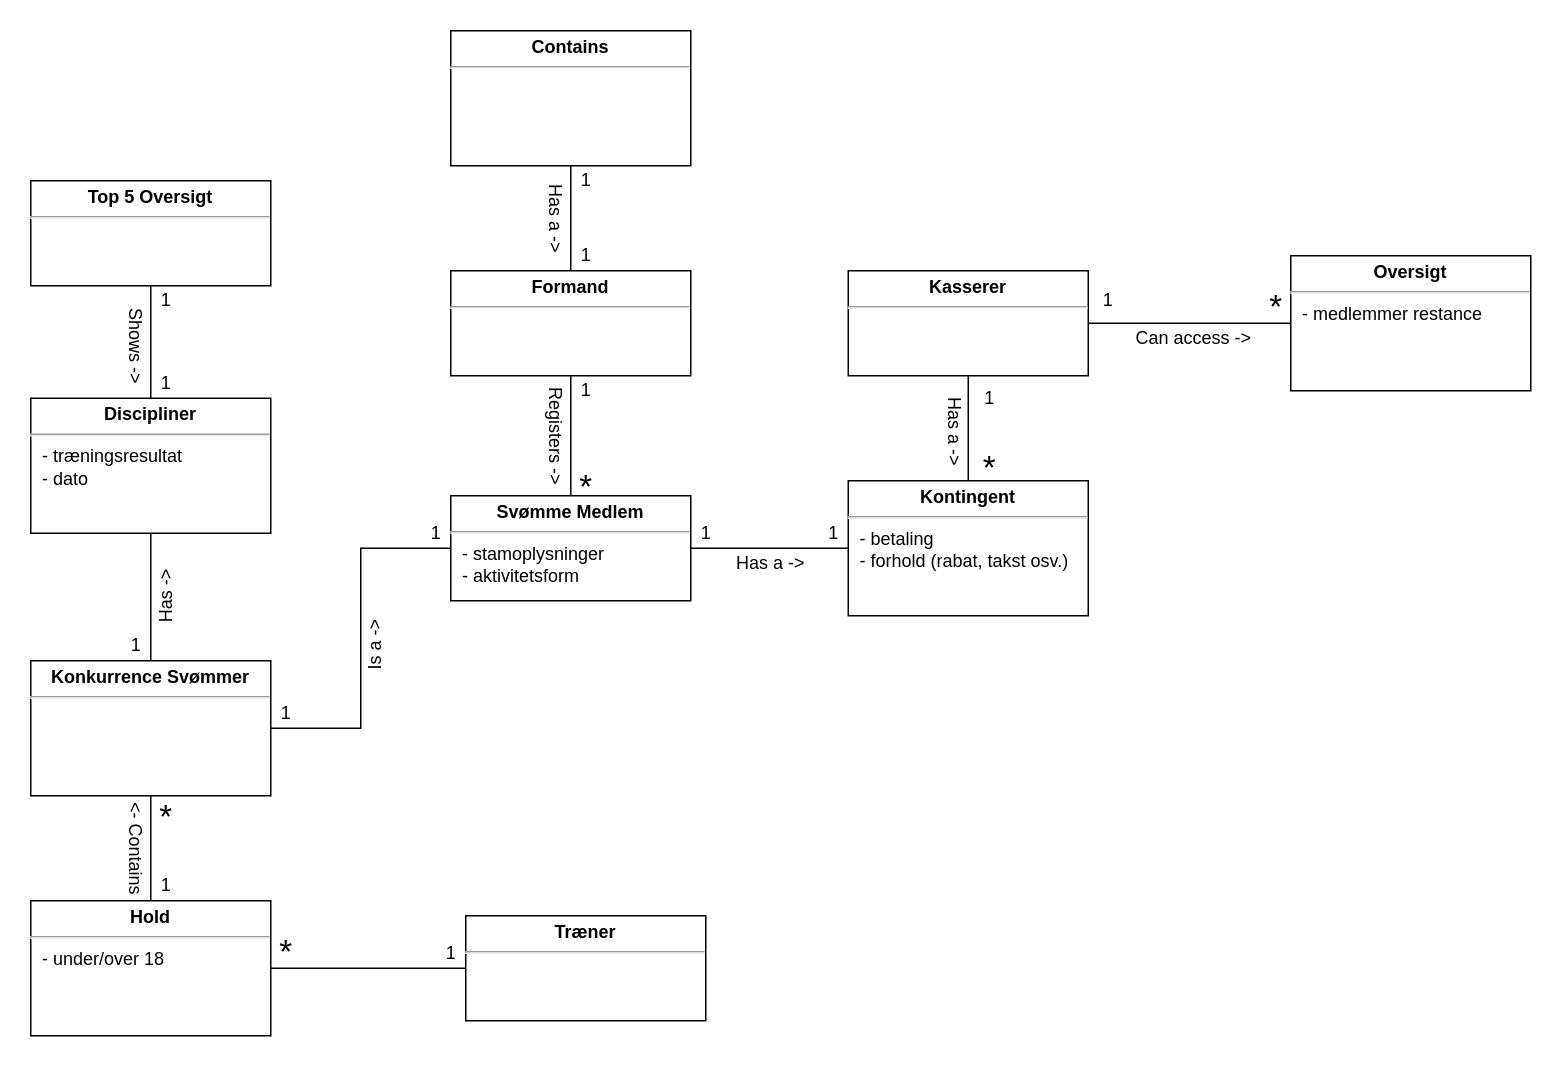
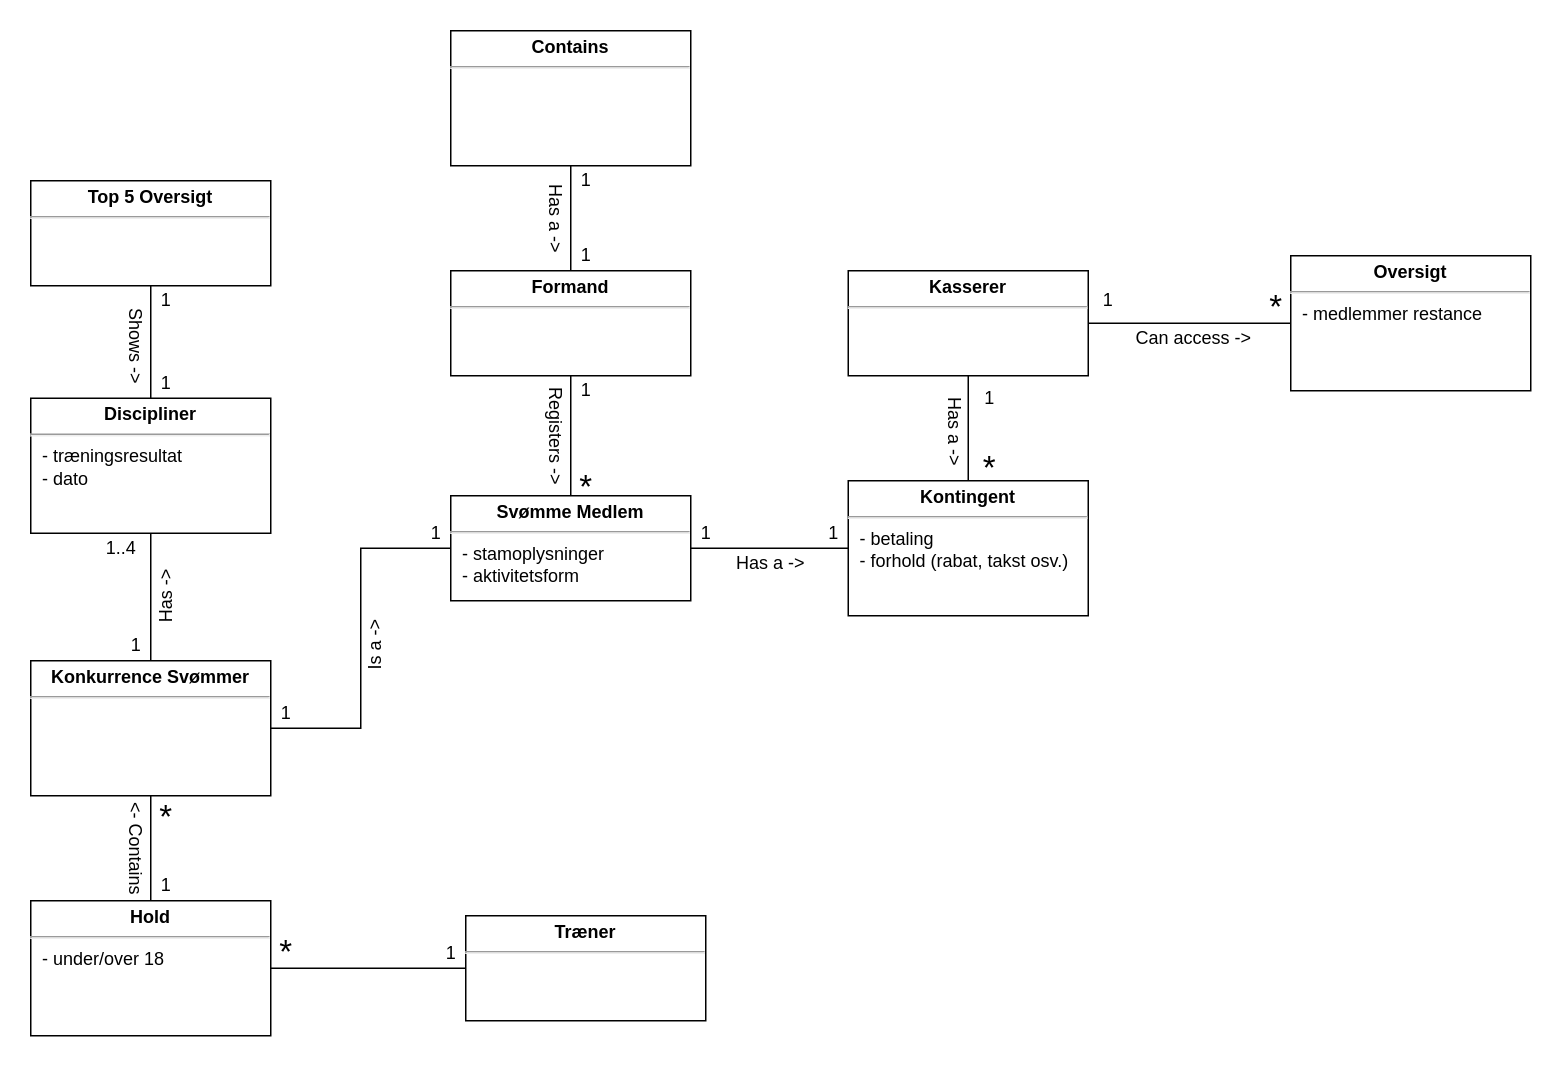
node "1..4": added
